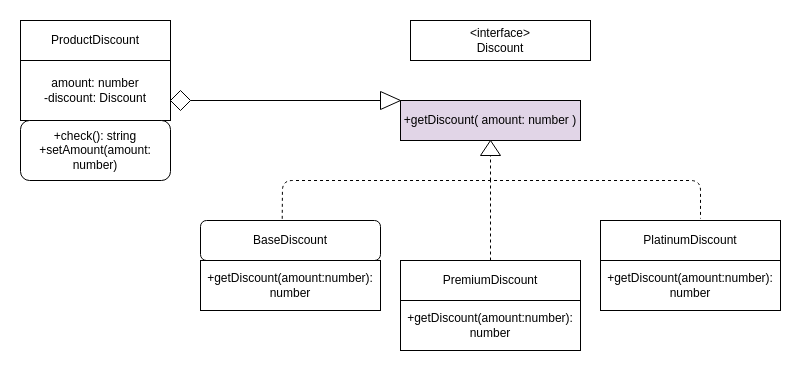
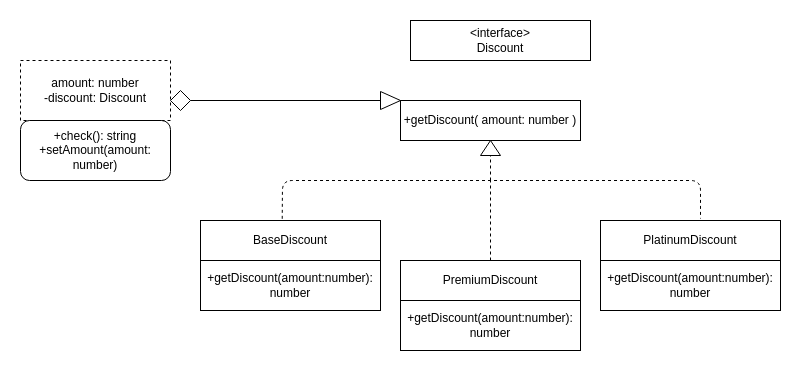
node "ProductDiscount": removed
node "amount: number -discount: Discount": style solid -> dashed
node "+getDiscount( amount: number )": fillcolor #e1d5e7 -> #ffffff
node "BaseDiscount": shape rounded rectangle -> rectangle
